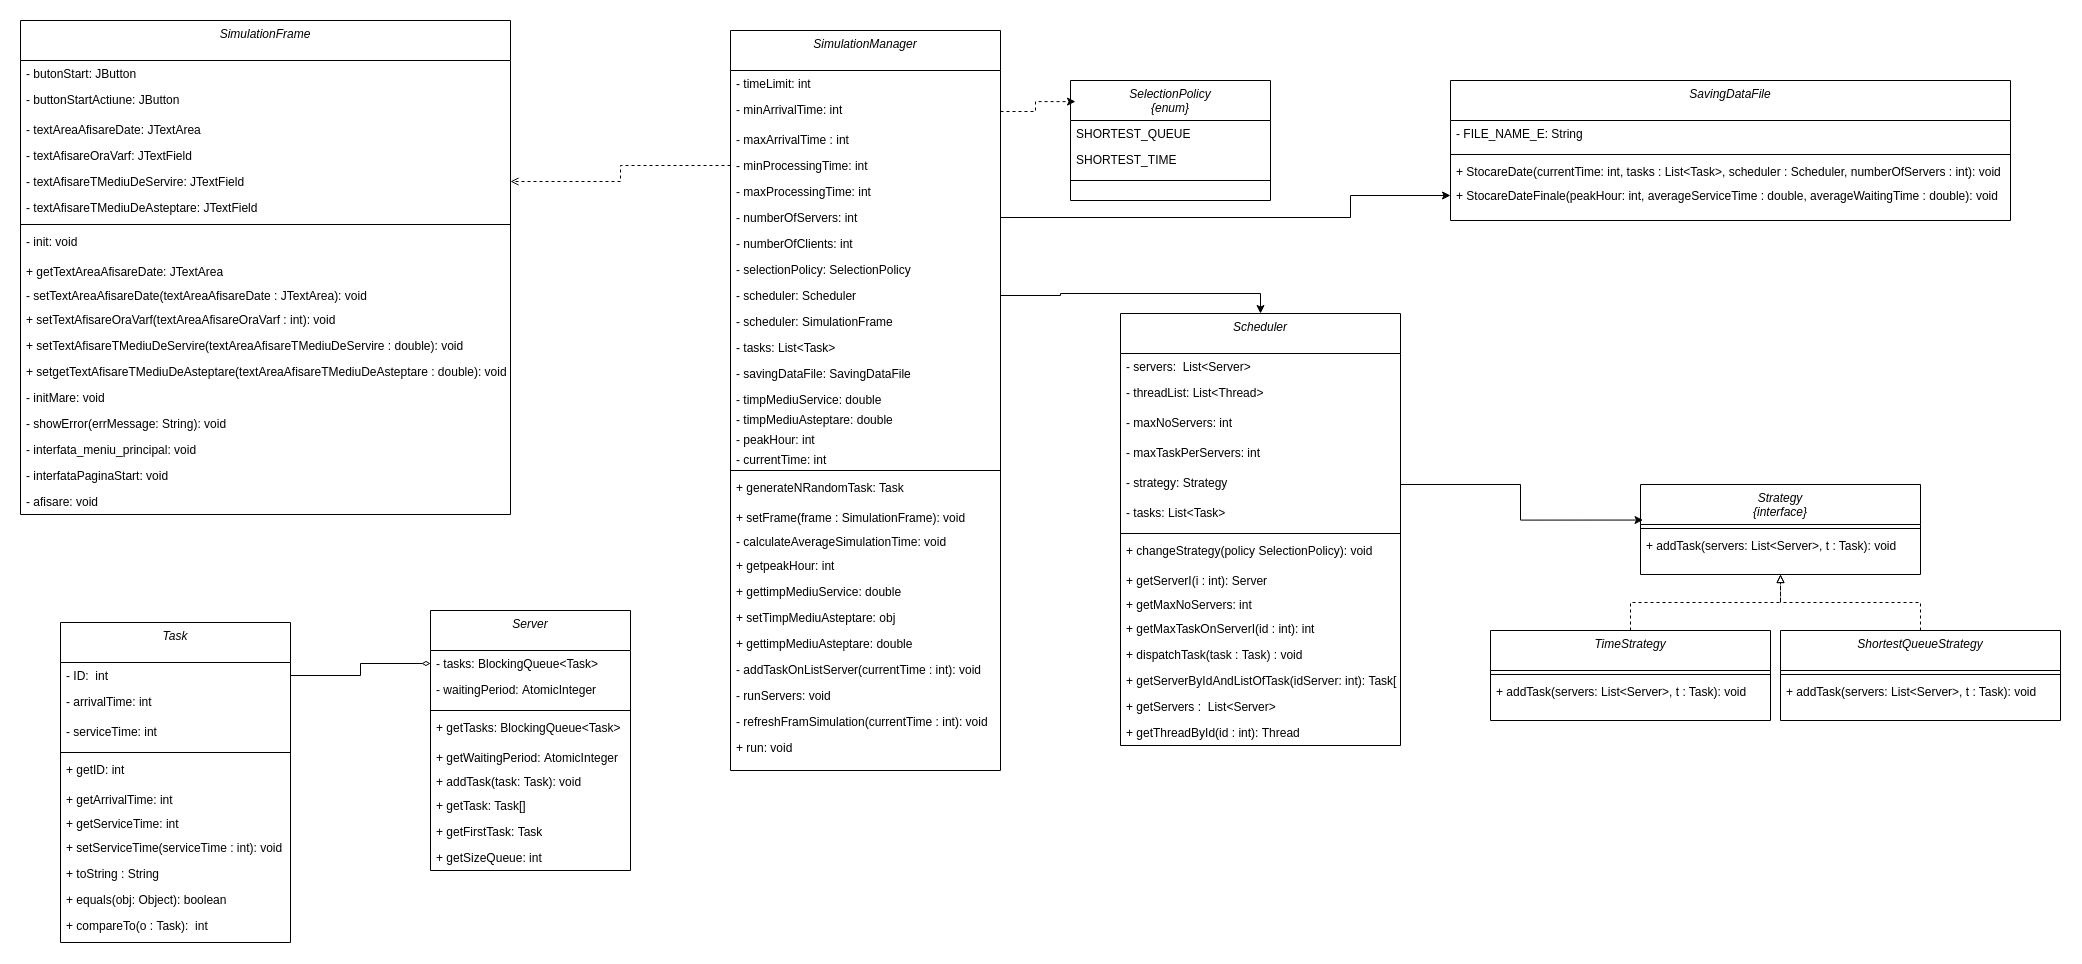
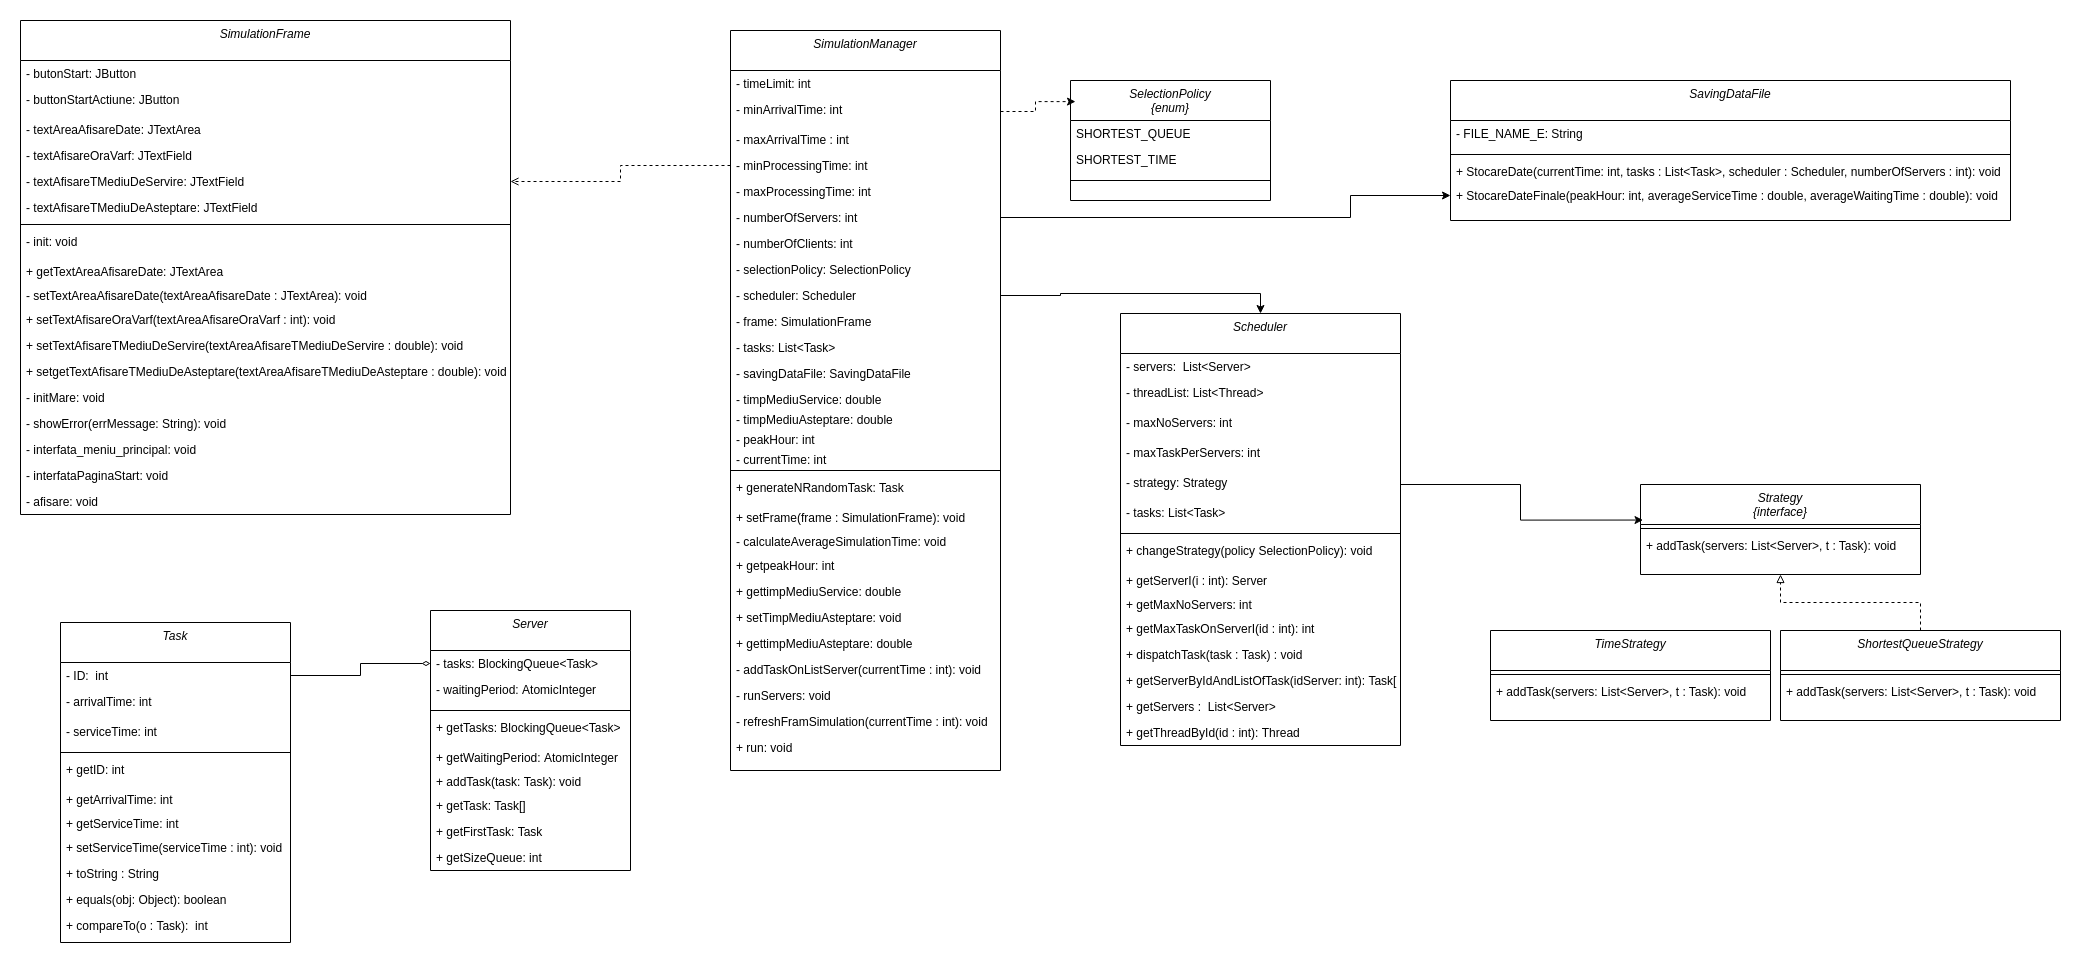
node "- scheduler: SimulationFrame": label "- scheduler: SimulationFrame" -> "- frame: SimulationFrame"
edge "TimeStrategy" -> "Strategy {interface}": removed
node "+ setTimpMediuAsteptare: obj": label "+ setTimpMediuAsteptare: obj" -> "+ setTimpMediuAsteptare: void"
